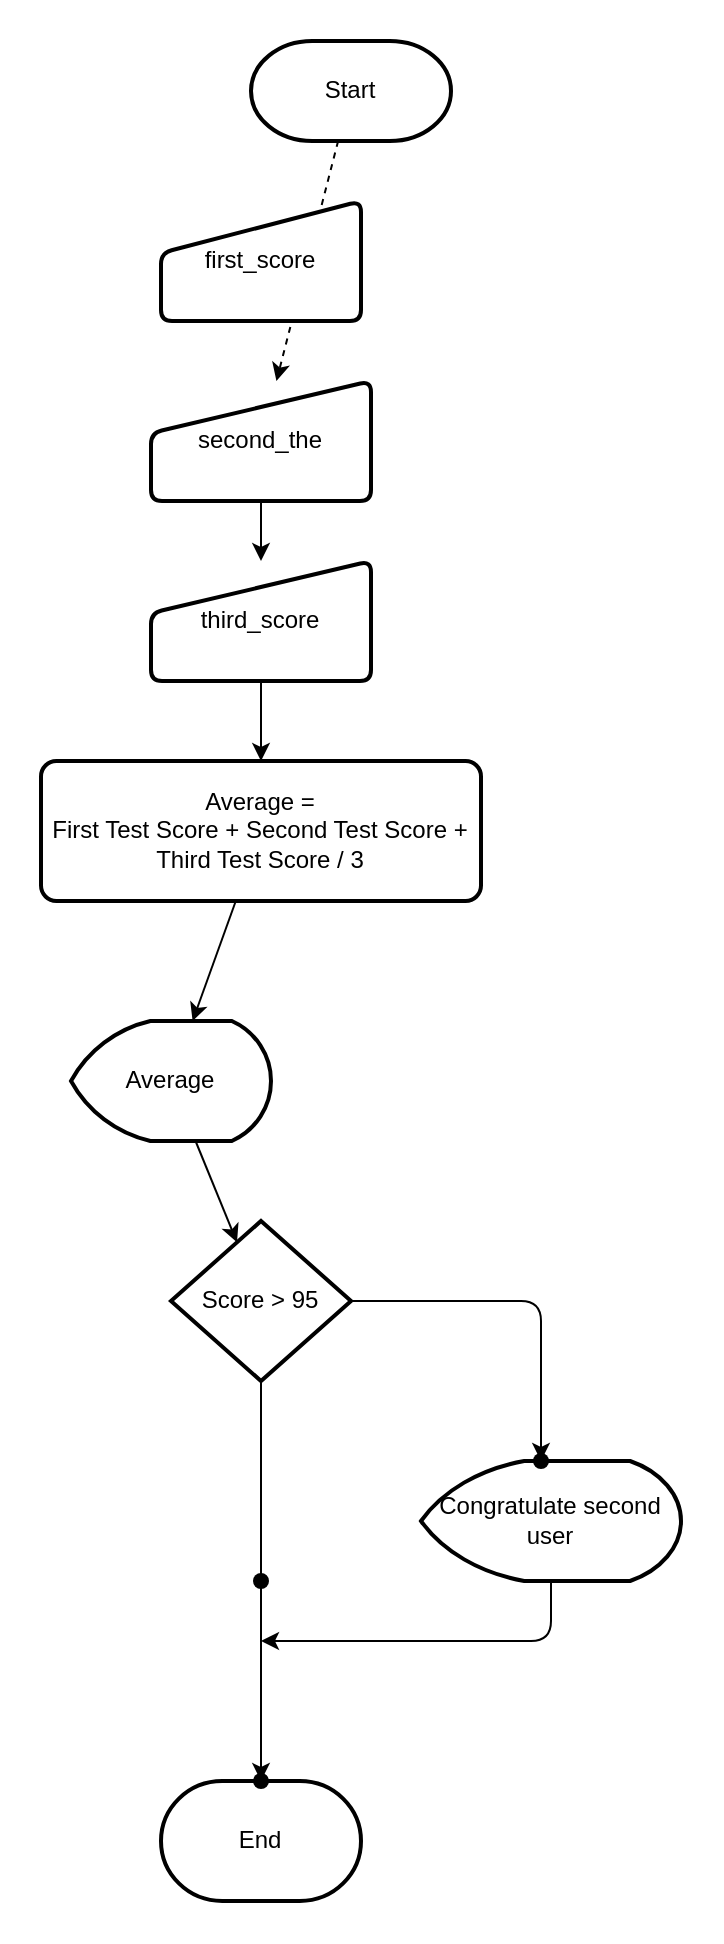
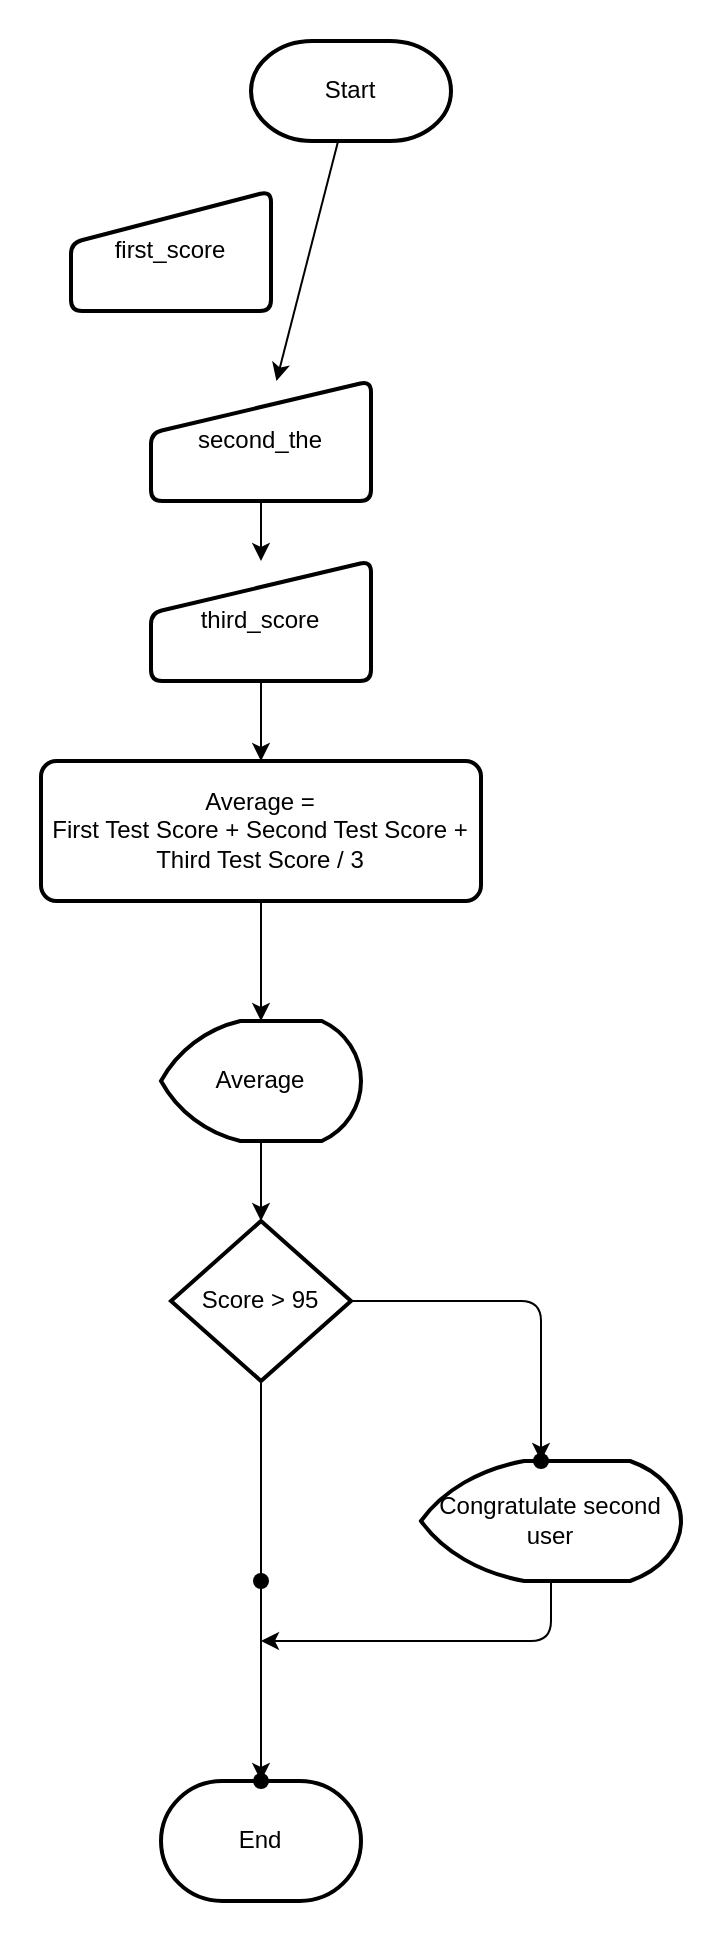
edge "Start" -> "second_the": style dashed -> solid
node "first_score": moved (261, 261) -> (171, 251)
node "Average": moved (171, 1081) -> (261, 1081)
